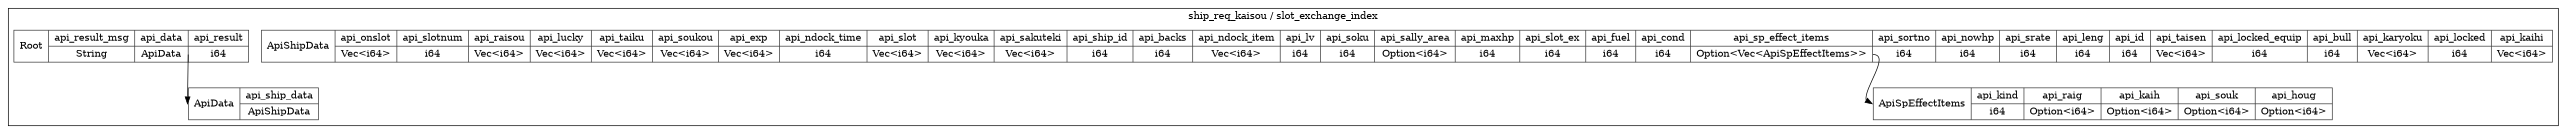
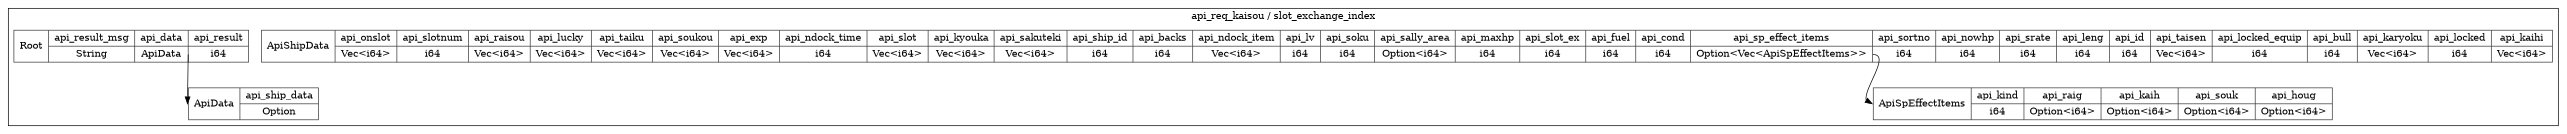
cluster "ship_req_kaisou / slot_exchange_index": label "ship_req_kaisou / slot_exchange_index" -> "api_req_kaisou / slot_exchange_index"
node "ApiData": text "ApiShipData" -> "Option"
